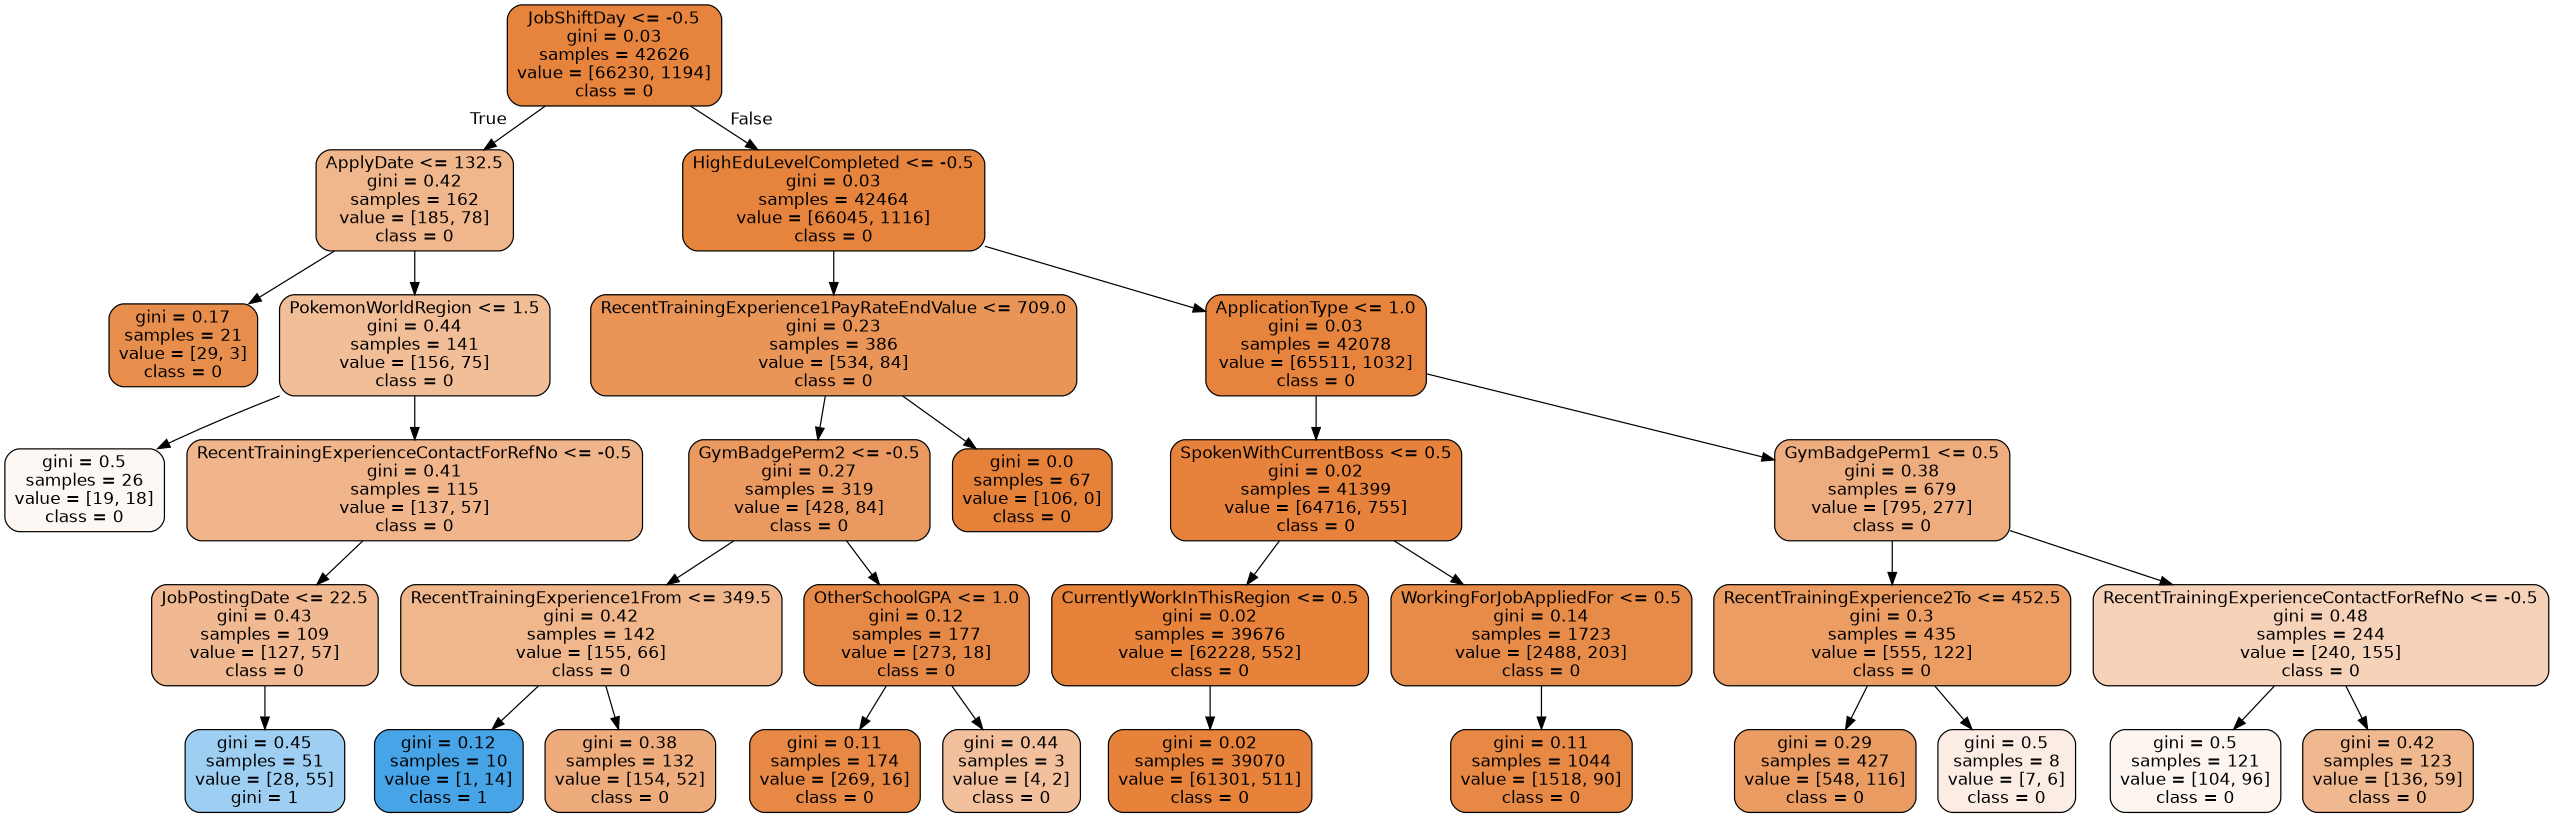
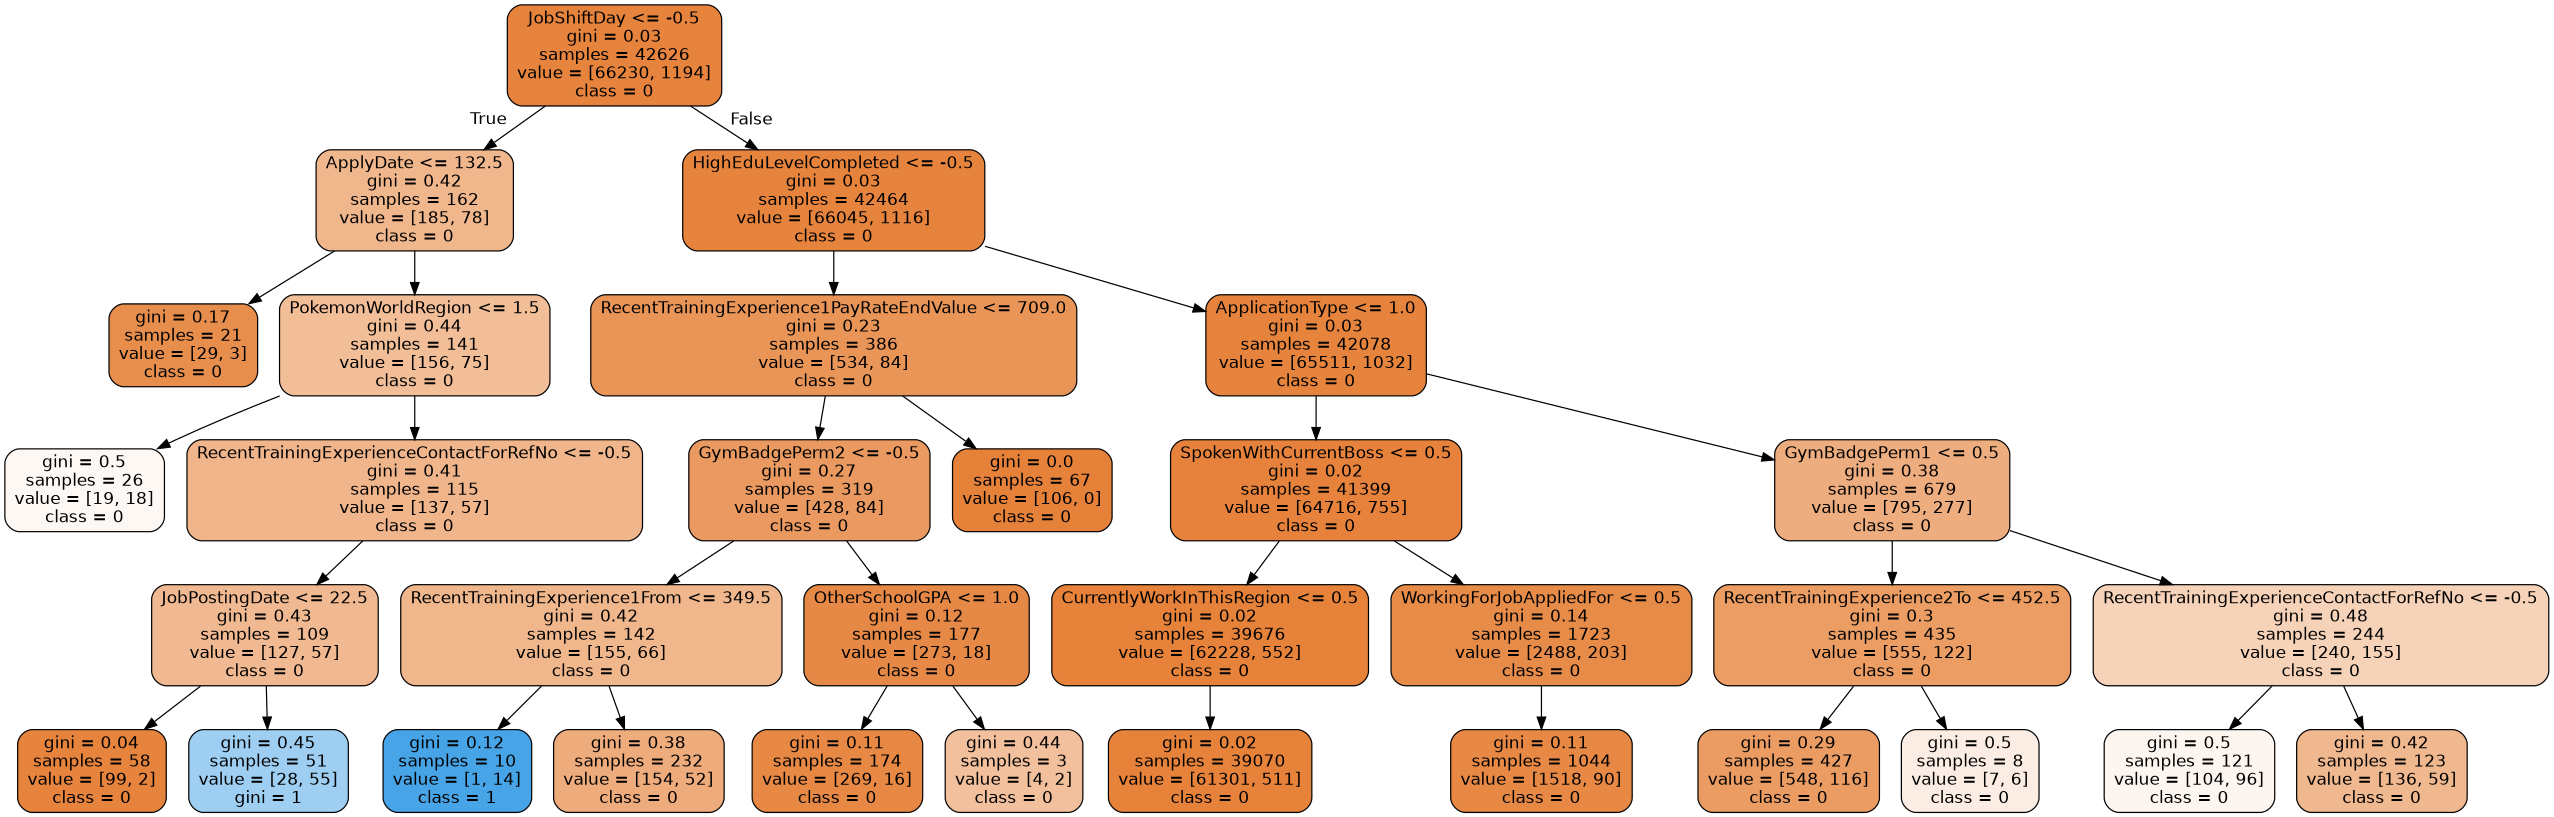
node "gini = 0.04 samples = 58 value = [99, 2] class = 0": added
node "gini = 0.38 samples = 132 value = [154, 52] class = 0": label "gini = 0.38 samples = 132 value = [154, 52] class = 0" -> "gini = 0.38 samples = 232 value = [154, 52] class = 0"
